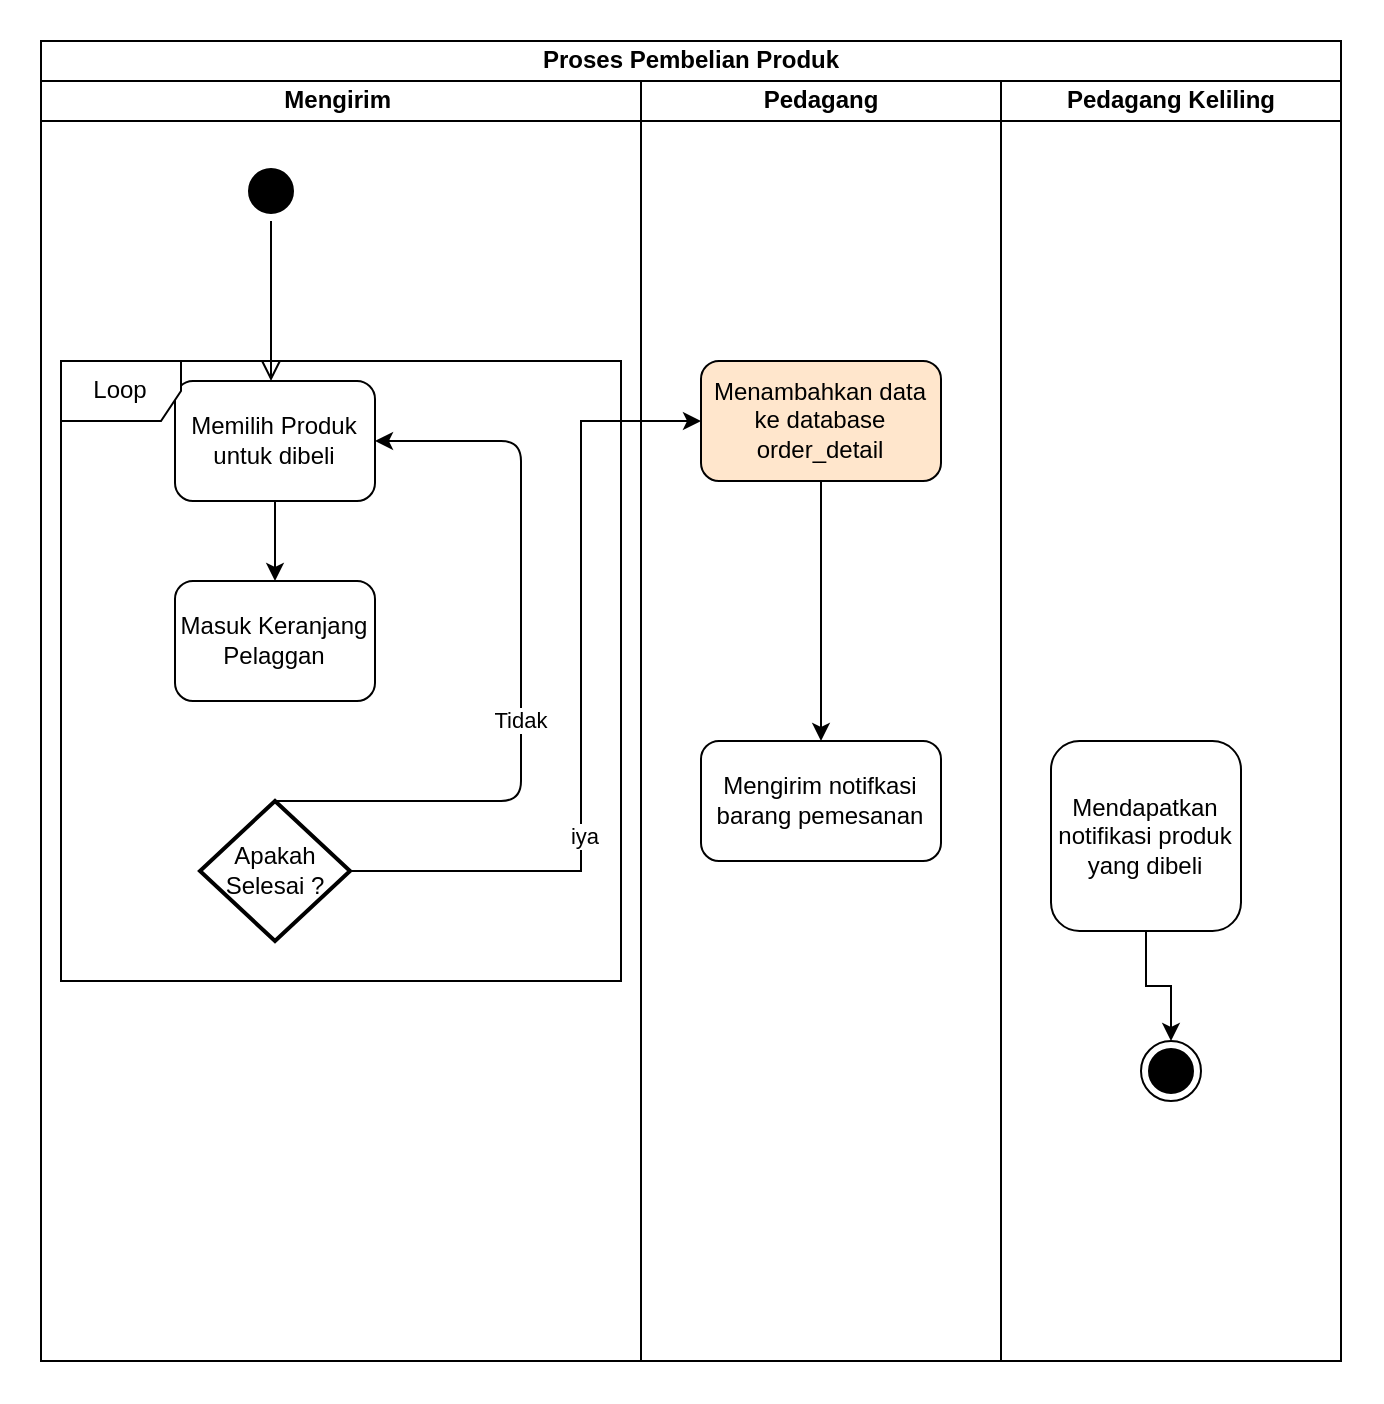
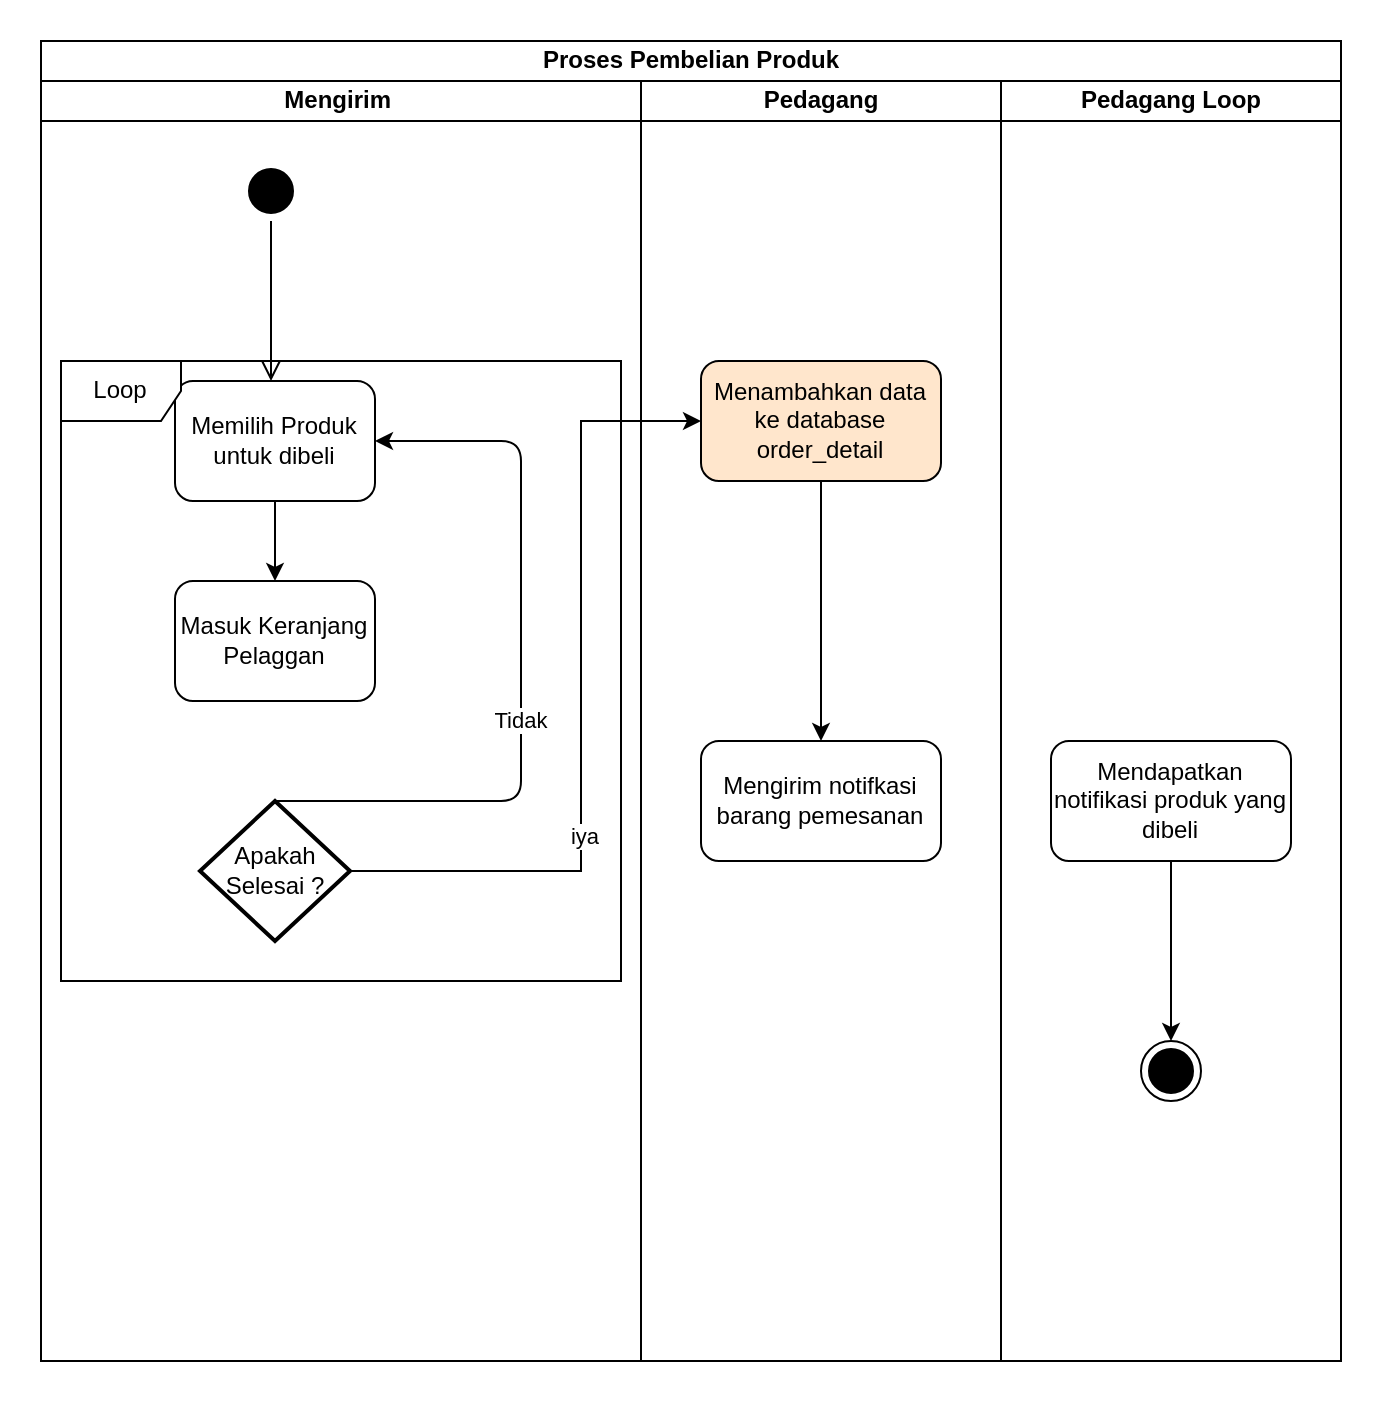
node "Pedagang Keliling": label "Pedagang Keliling" -> "Pedagang Loop"
node "Mendapatkan notifikasi produk yang dibeli": size 190x190 -> 240x120
